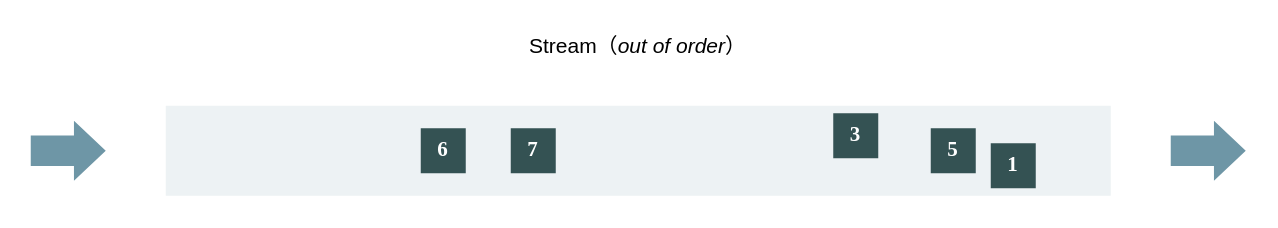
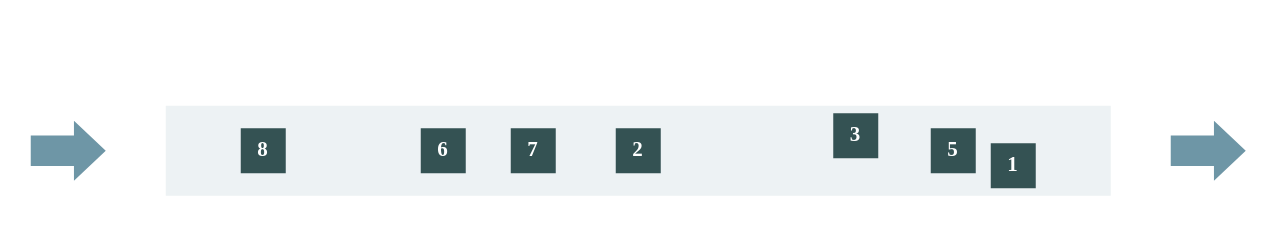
node "Stream（out of order）": removed
node "8": added
node "2": added
